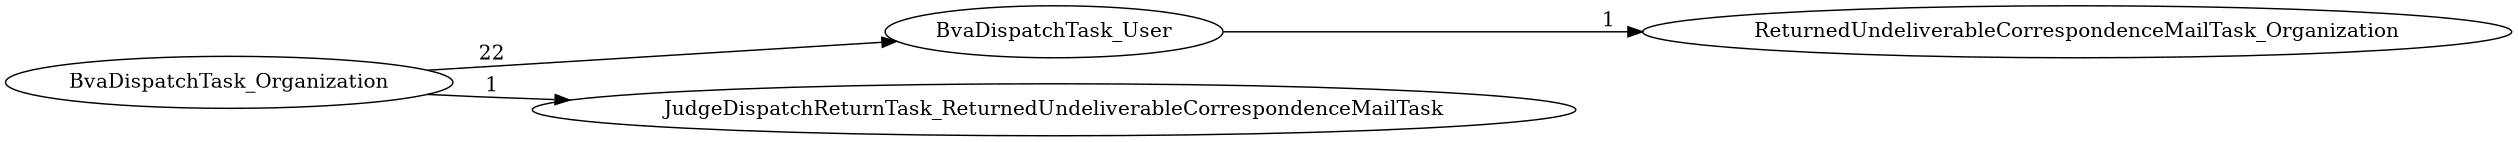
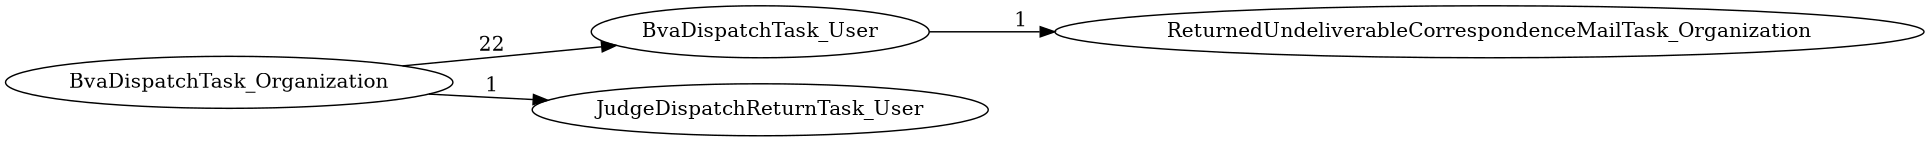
node "JudgeDispatchReturnTask_ReturnedUndeliverableCorrespondenceMailTask": label "JudgeDispatchReturnTask_ReturnedUndeliverableCorrespondenceMailTask" -> "JudgeDispatchReturnTask_User"
